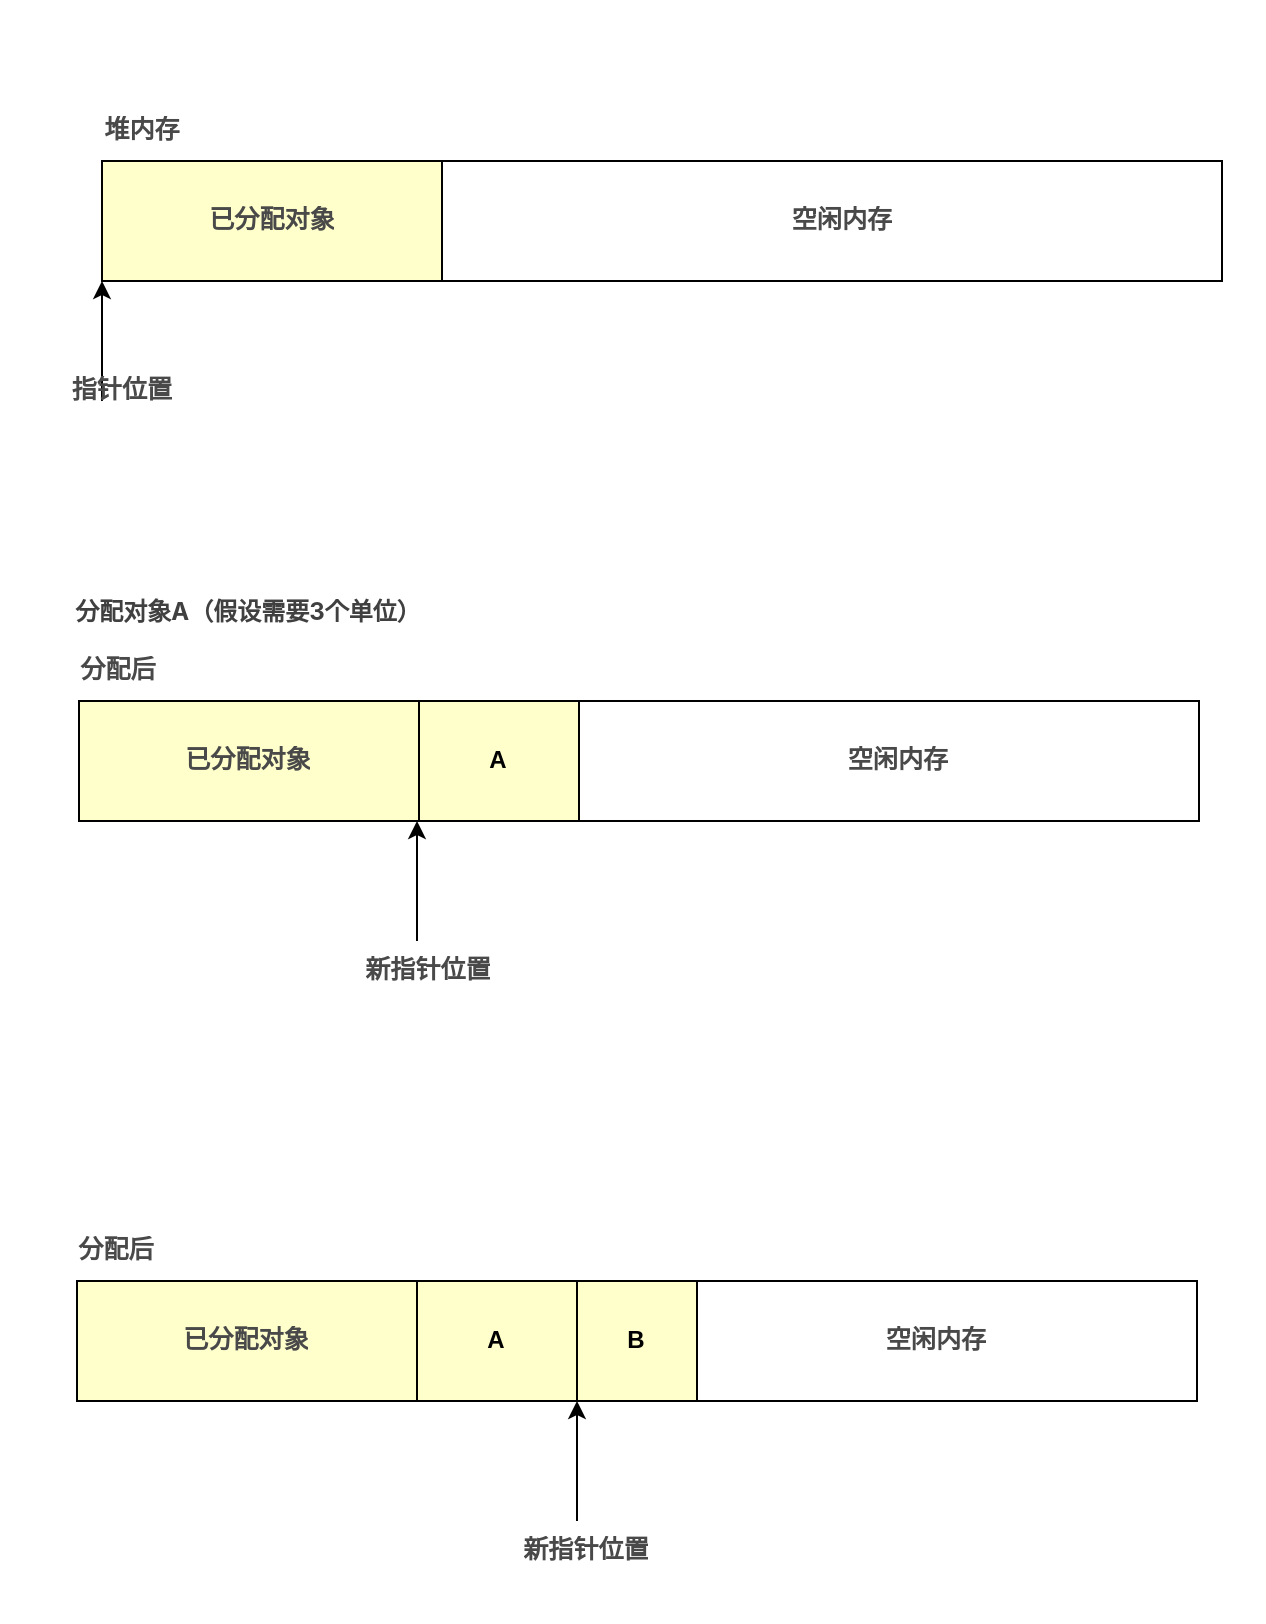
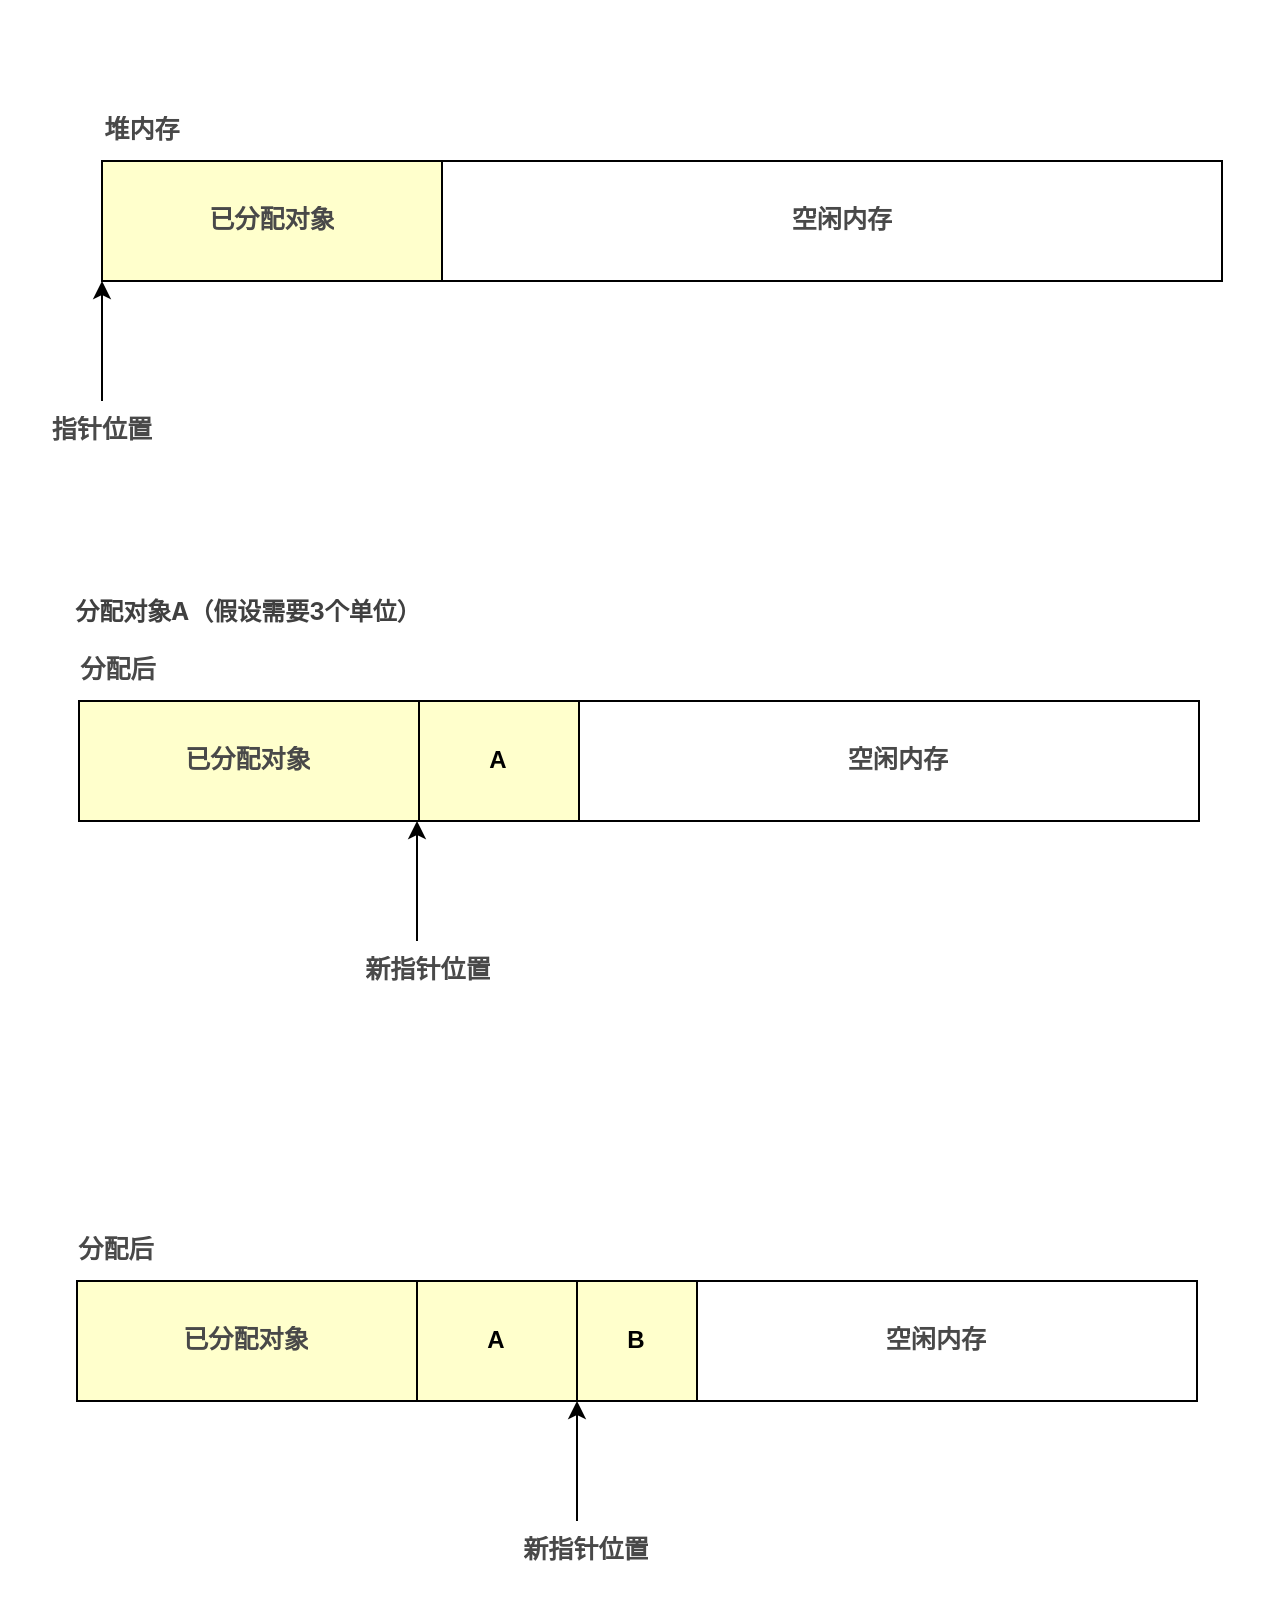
node "指针位置": moved (122, 391) -> (102, 431)
